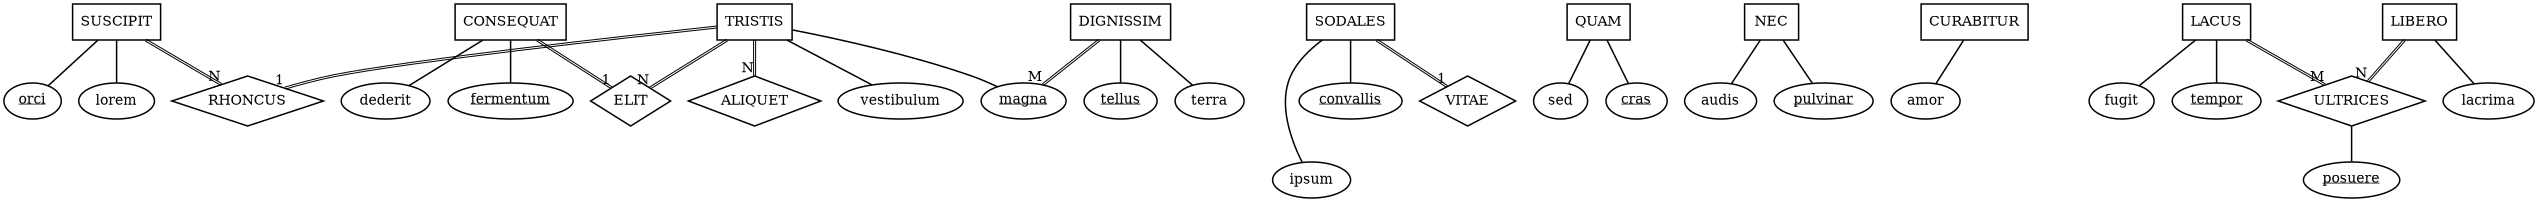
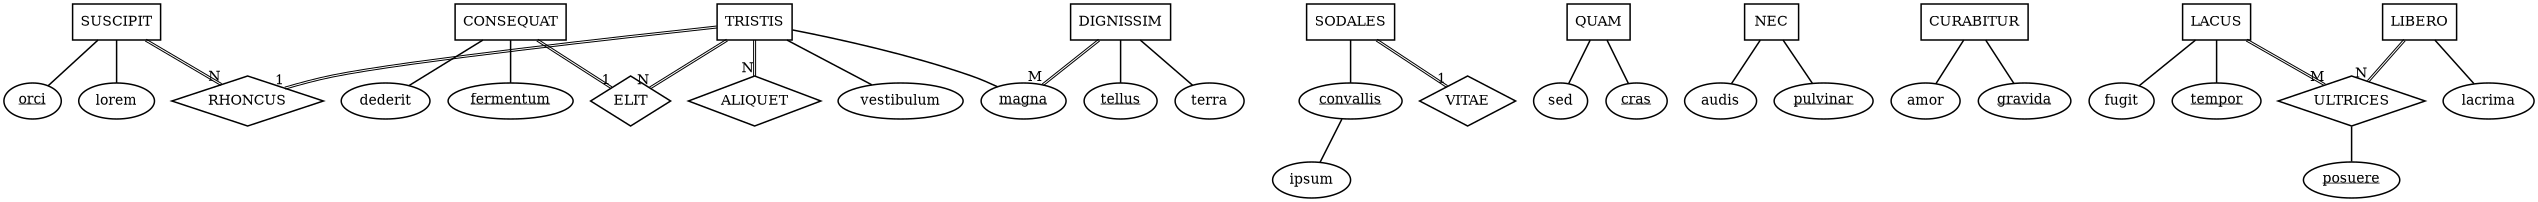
edge "SODALES" -- "ipsum": now "convallis" -- "ipsum"
node "gravida": added
